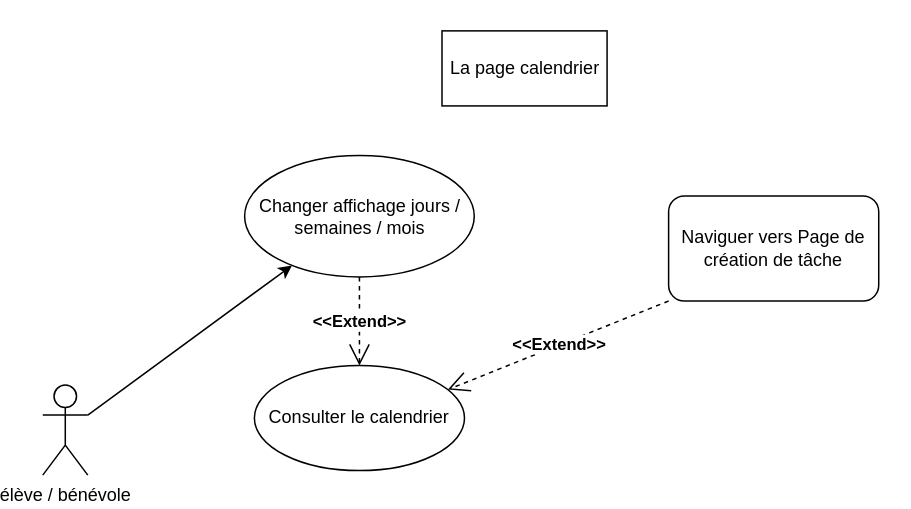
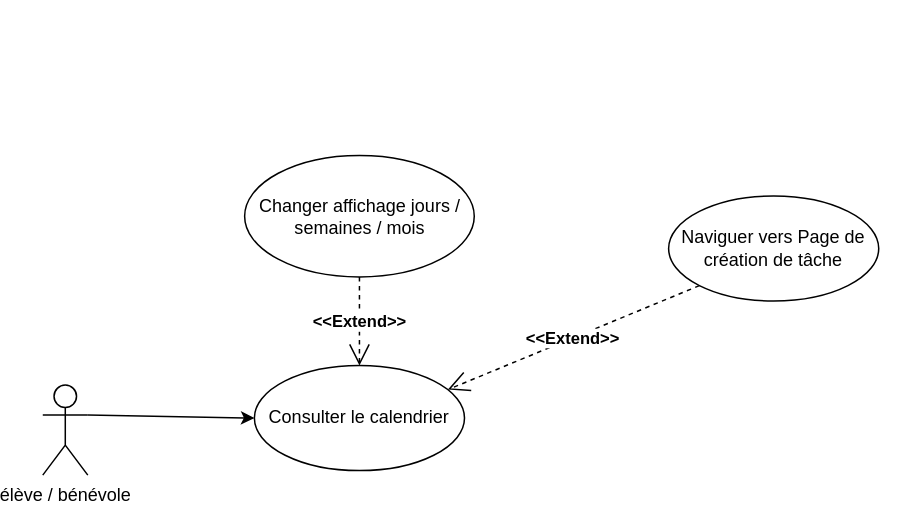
node "La page calendrier": removed
node "Naviguer vers Page de création de tâche": shape rounded rectangle -> ellipse
edge "élève / bénévole" -> "Changer affichage jours / semaines / mois": now "élève / bénévole" -> "Consulter le calendrier"
